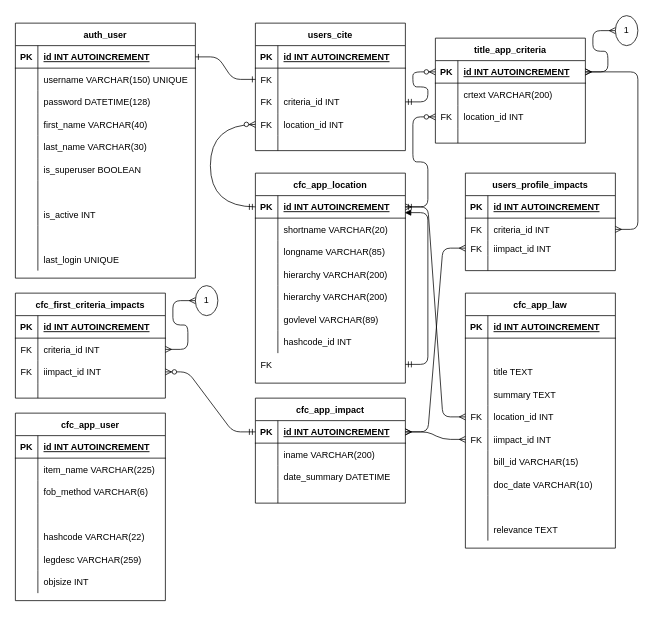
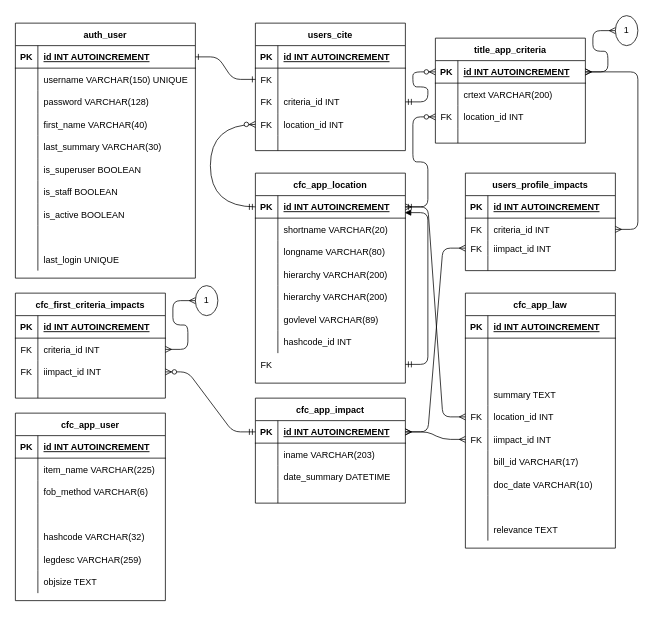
node "password DATETIME(128)": label "password DATETIME(128)" -> "password VARCHAR(128)"
node "last_name VARCHAR(30)": label "last_name VARCHAR(30)" -> "last_summary VARCHAR(30)"
node "is_staff BOOLEAN": added
node "is_active INT": label "is_active INT" -> "is_active BOOLEAN"
node "longname VARCHAR(85)": label "longname VARCHAR(85)" -> "longname VARCHAR(80)"
node "title TEXT": removed
node "iname VARCHAR(200)": label "iname VARCHAR(200)" -> "iname VARCHAR(203)"
node "bill_id VARCHAR(15)": label "bill_id VARCHAR(15)" -> "bill_id VARCHAR(17)"
node "hashcode VARCHAR(22)": label "hashcode VARCHAR(22)" -> "hashcode VARCHAR(32)"
node "objsize INT": label "objsize INT" -> "objsize TEXT"
